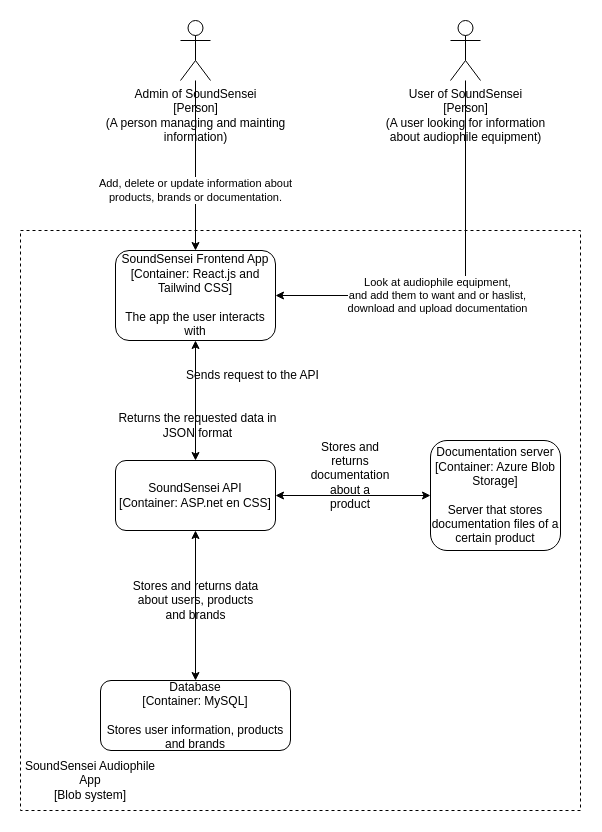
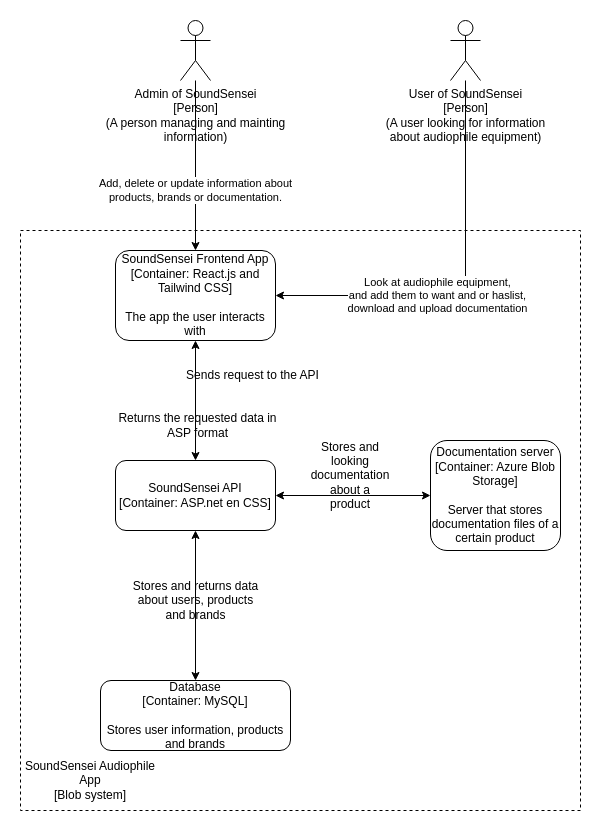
node "Returns the requested data in JSON format": label "Returns the requested data in JSON format" -> "Returns the requested data in ASP format"
node "Stores and returns documentation about a product": label "Stores and returns documentation about a product" -> "Stores and looking documentation about a product"
